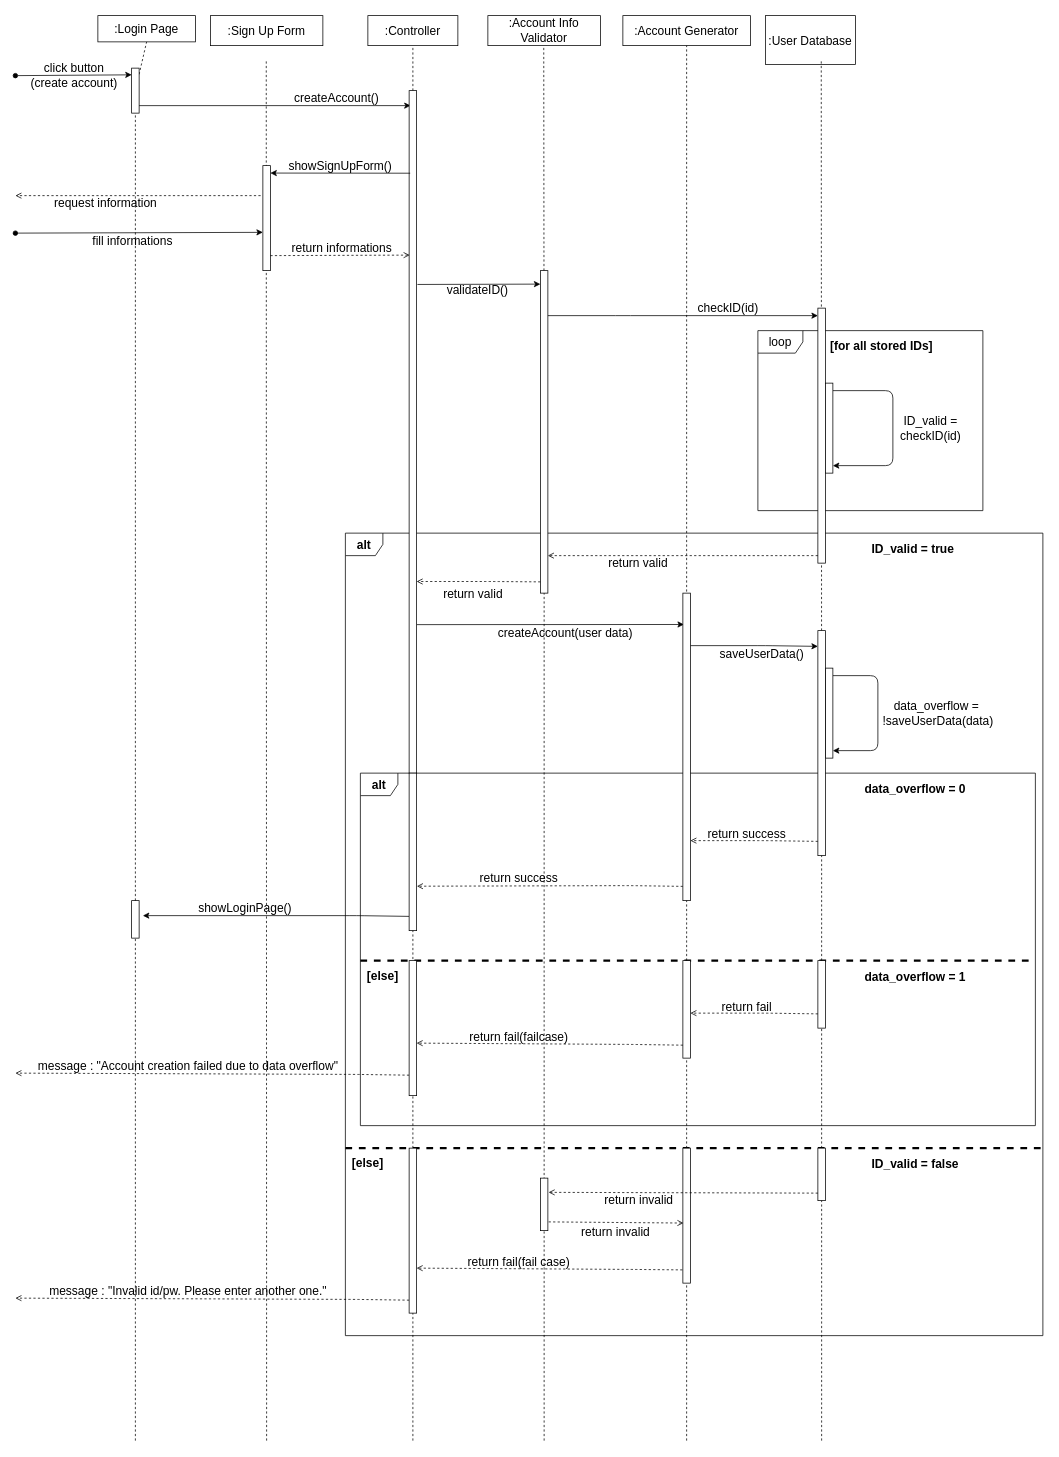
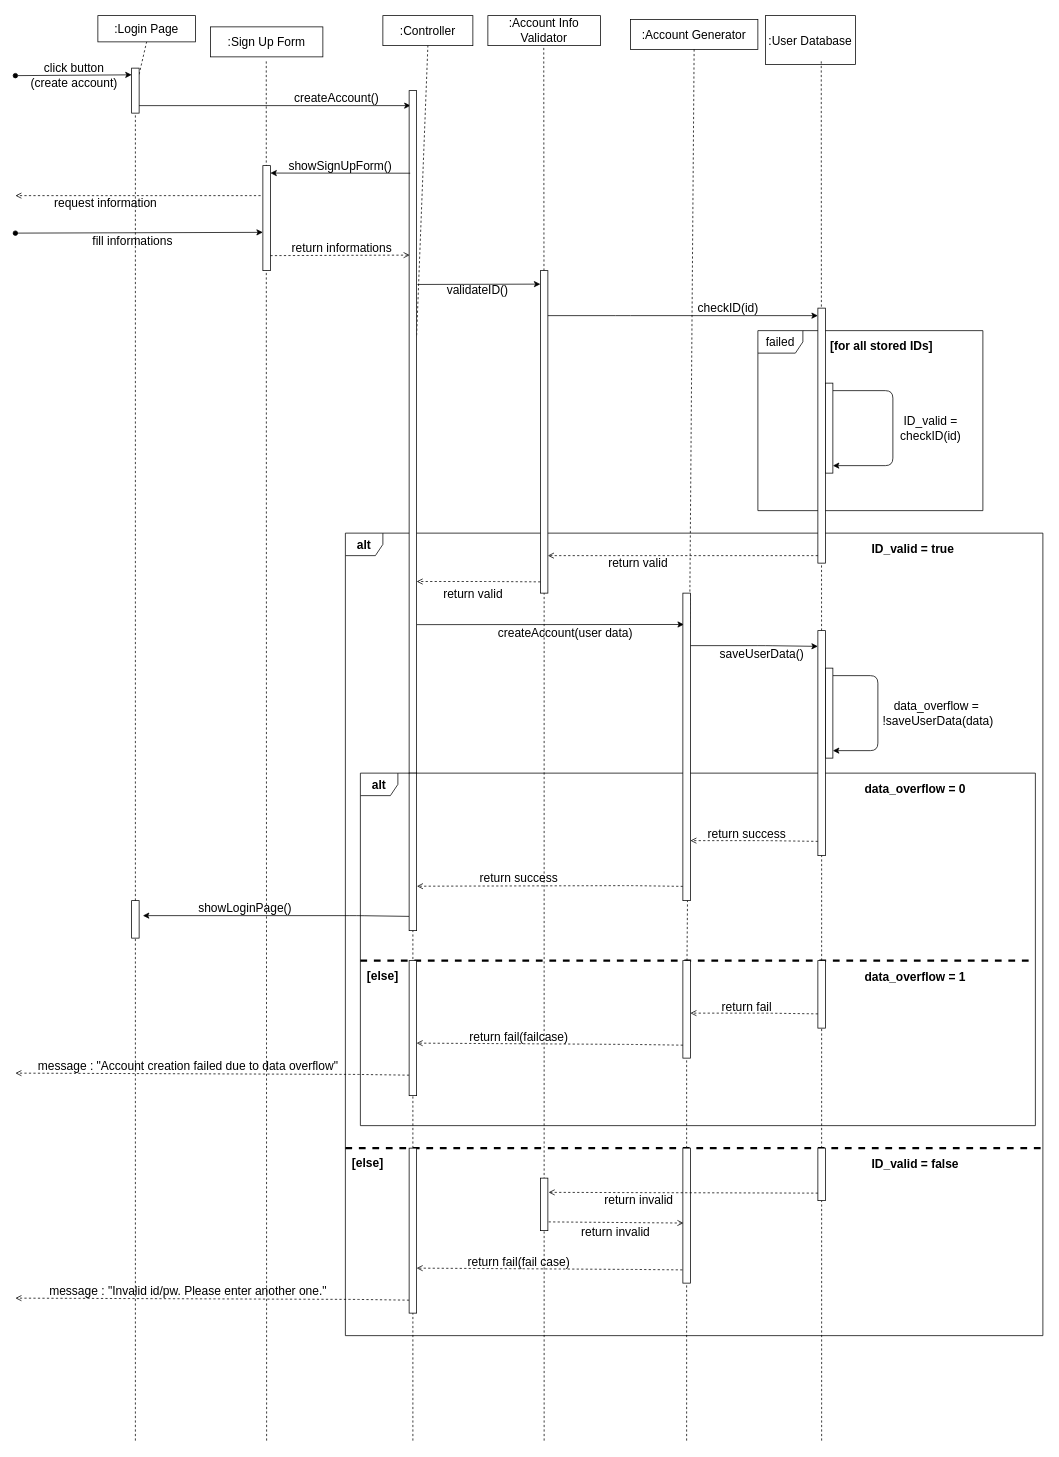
node ":Sign Up Form": moved (267, 30) -> (267, 42)
node ":Controller": moved (413, 30) -> (428, 30)
node ":Account Generator": moved (687, 30) -> (694, 34)
node "loop": label "loop" -> "failed"
